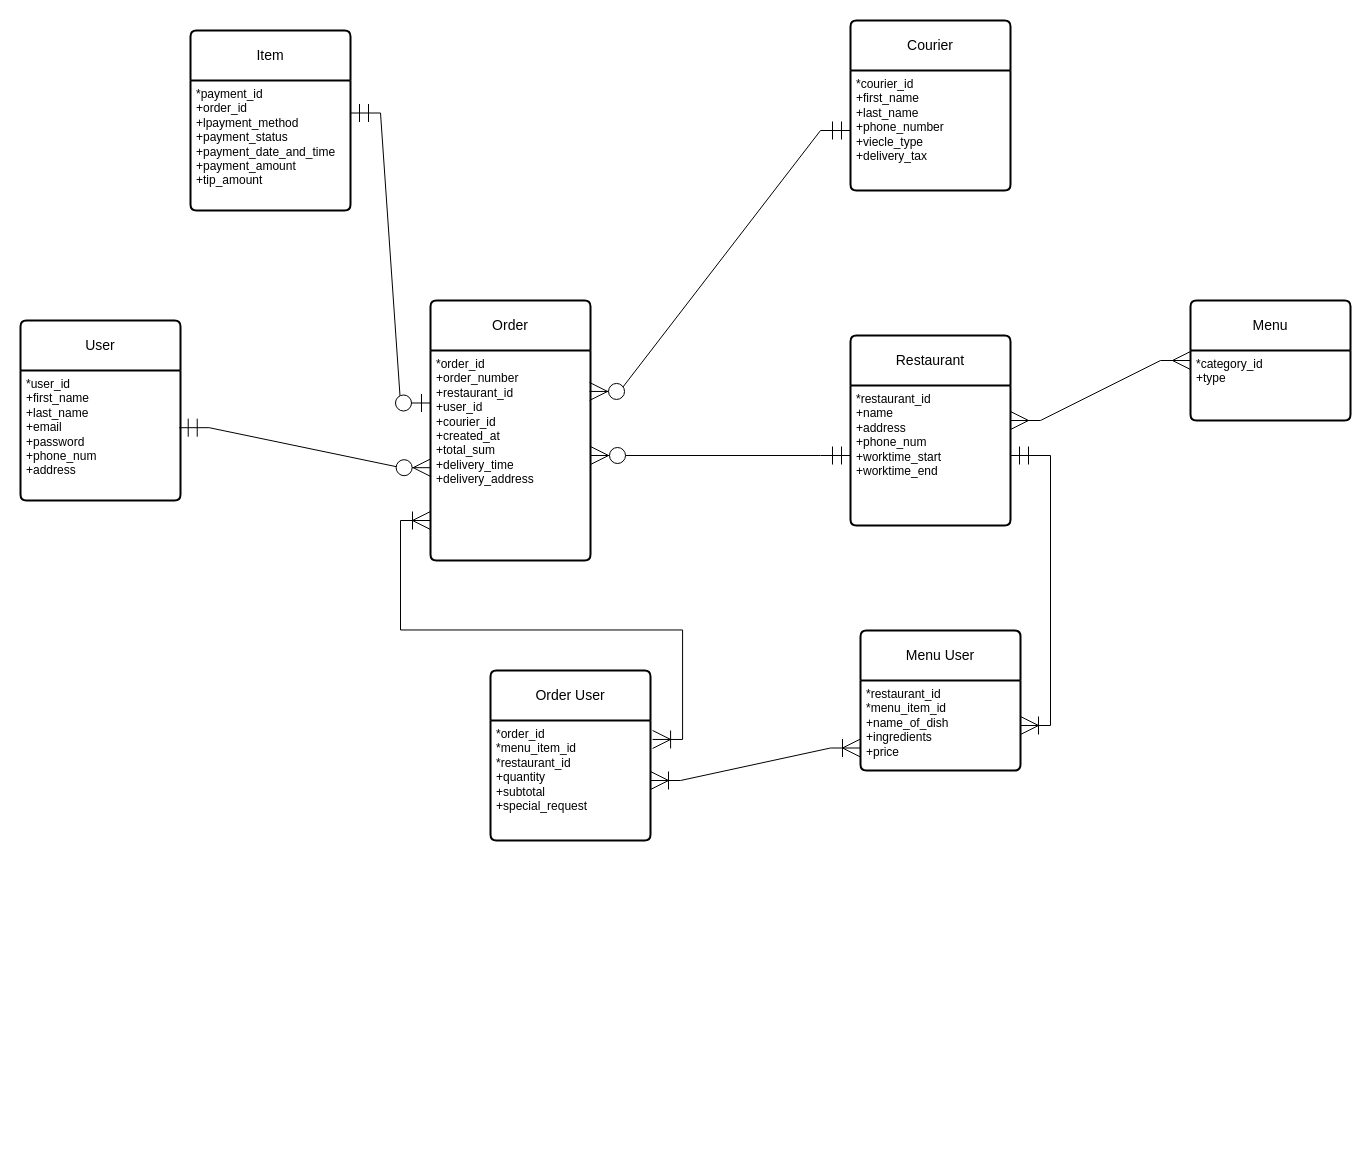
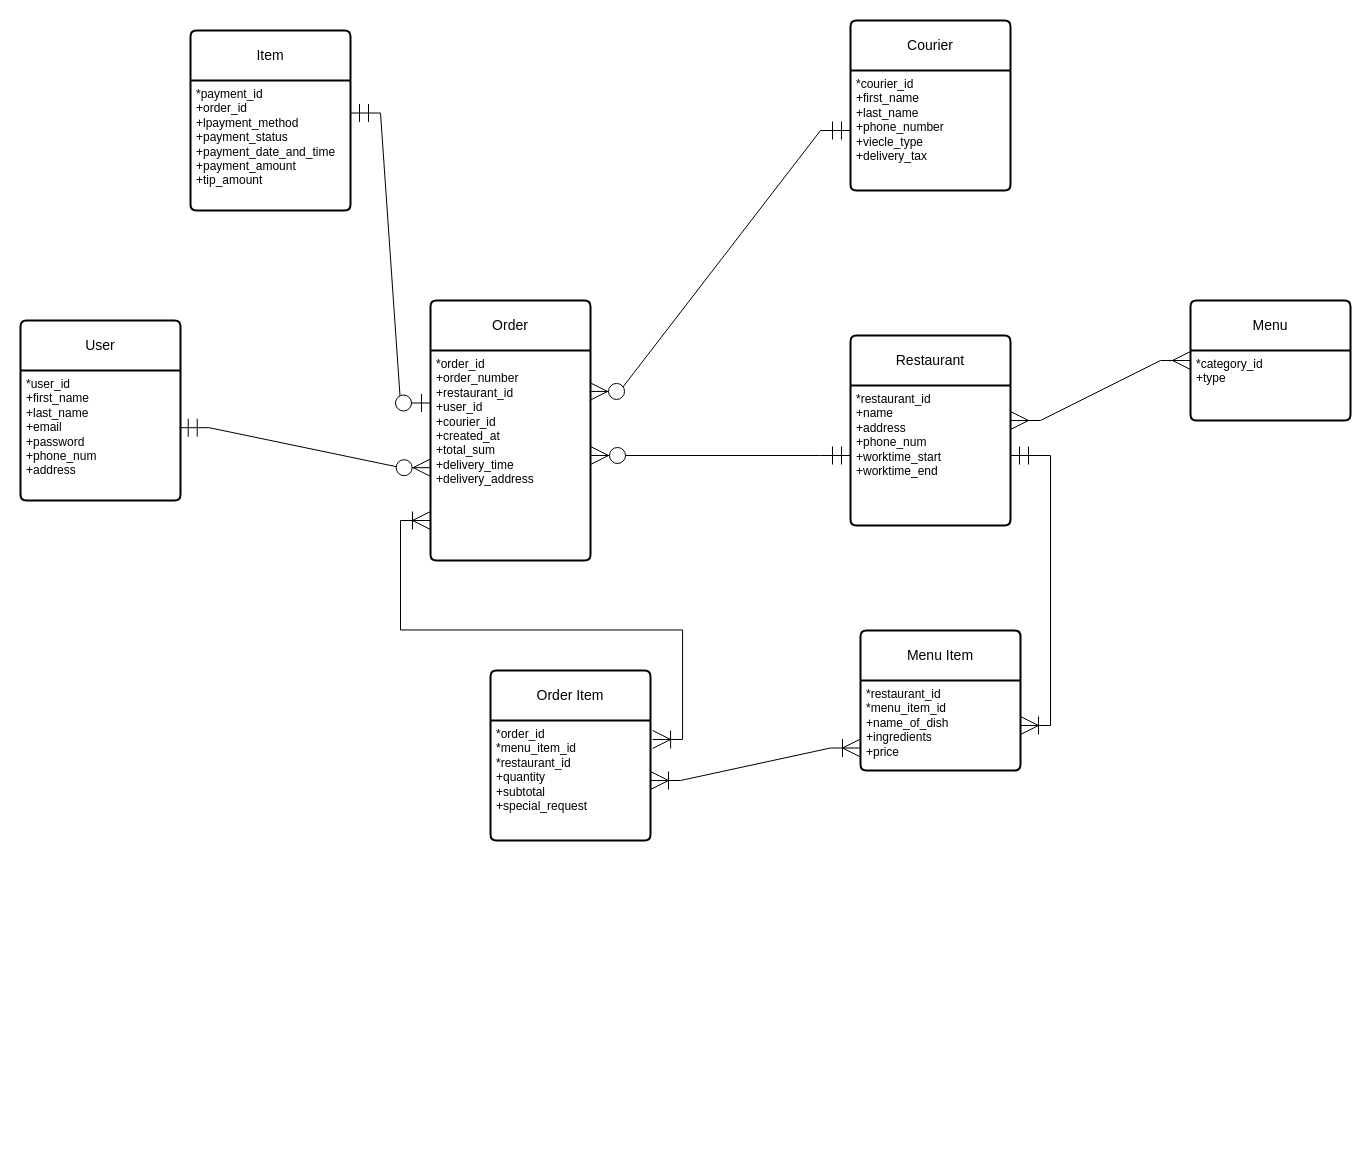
node "Menu User": label "Menu User" -> "Menu Item"
node "Order User": label "Order User" -> "Order Item"
